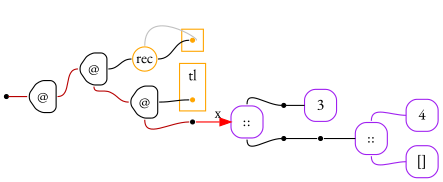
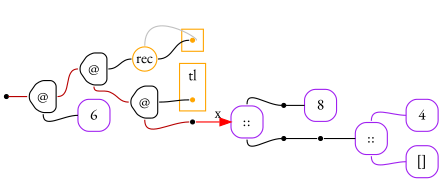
node "3": label "3" -> "8"
node "6": added
